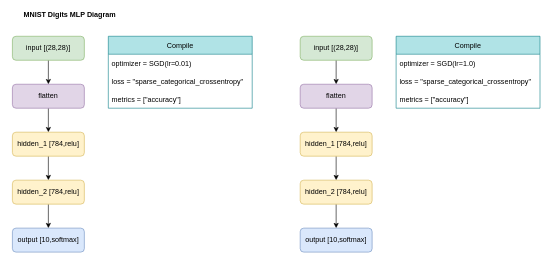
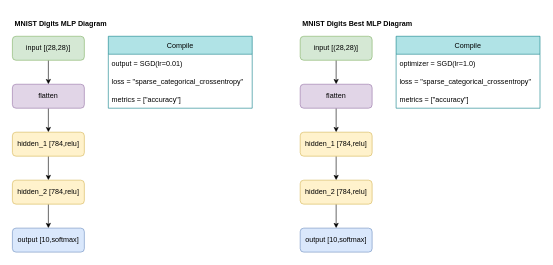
node "MNIST Digits MLP Diagram": moved (129, 15) -> (120, 24)
node "MNIST Digits Best MLP Diagram": added
node "optimizer = SGD(lr=0.01)": label "optimizer = SGD(lr=0.01)" -> "output = SGD(lr=0.01)"
